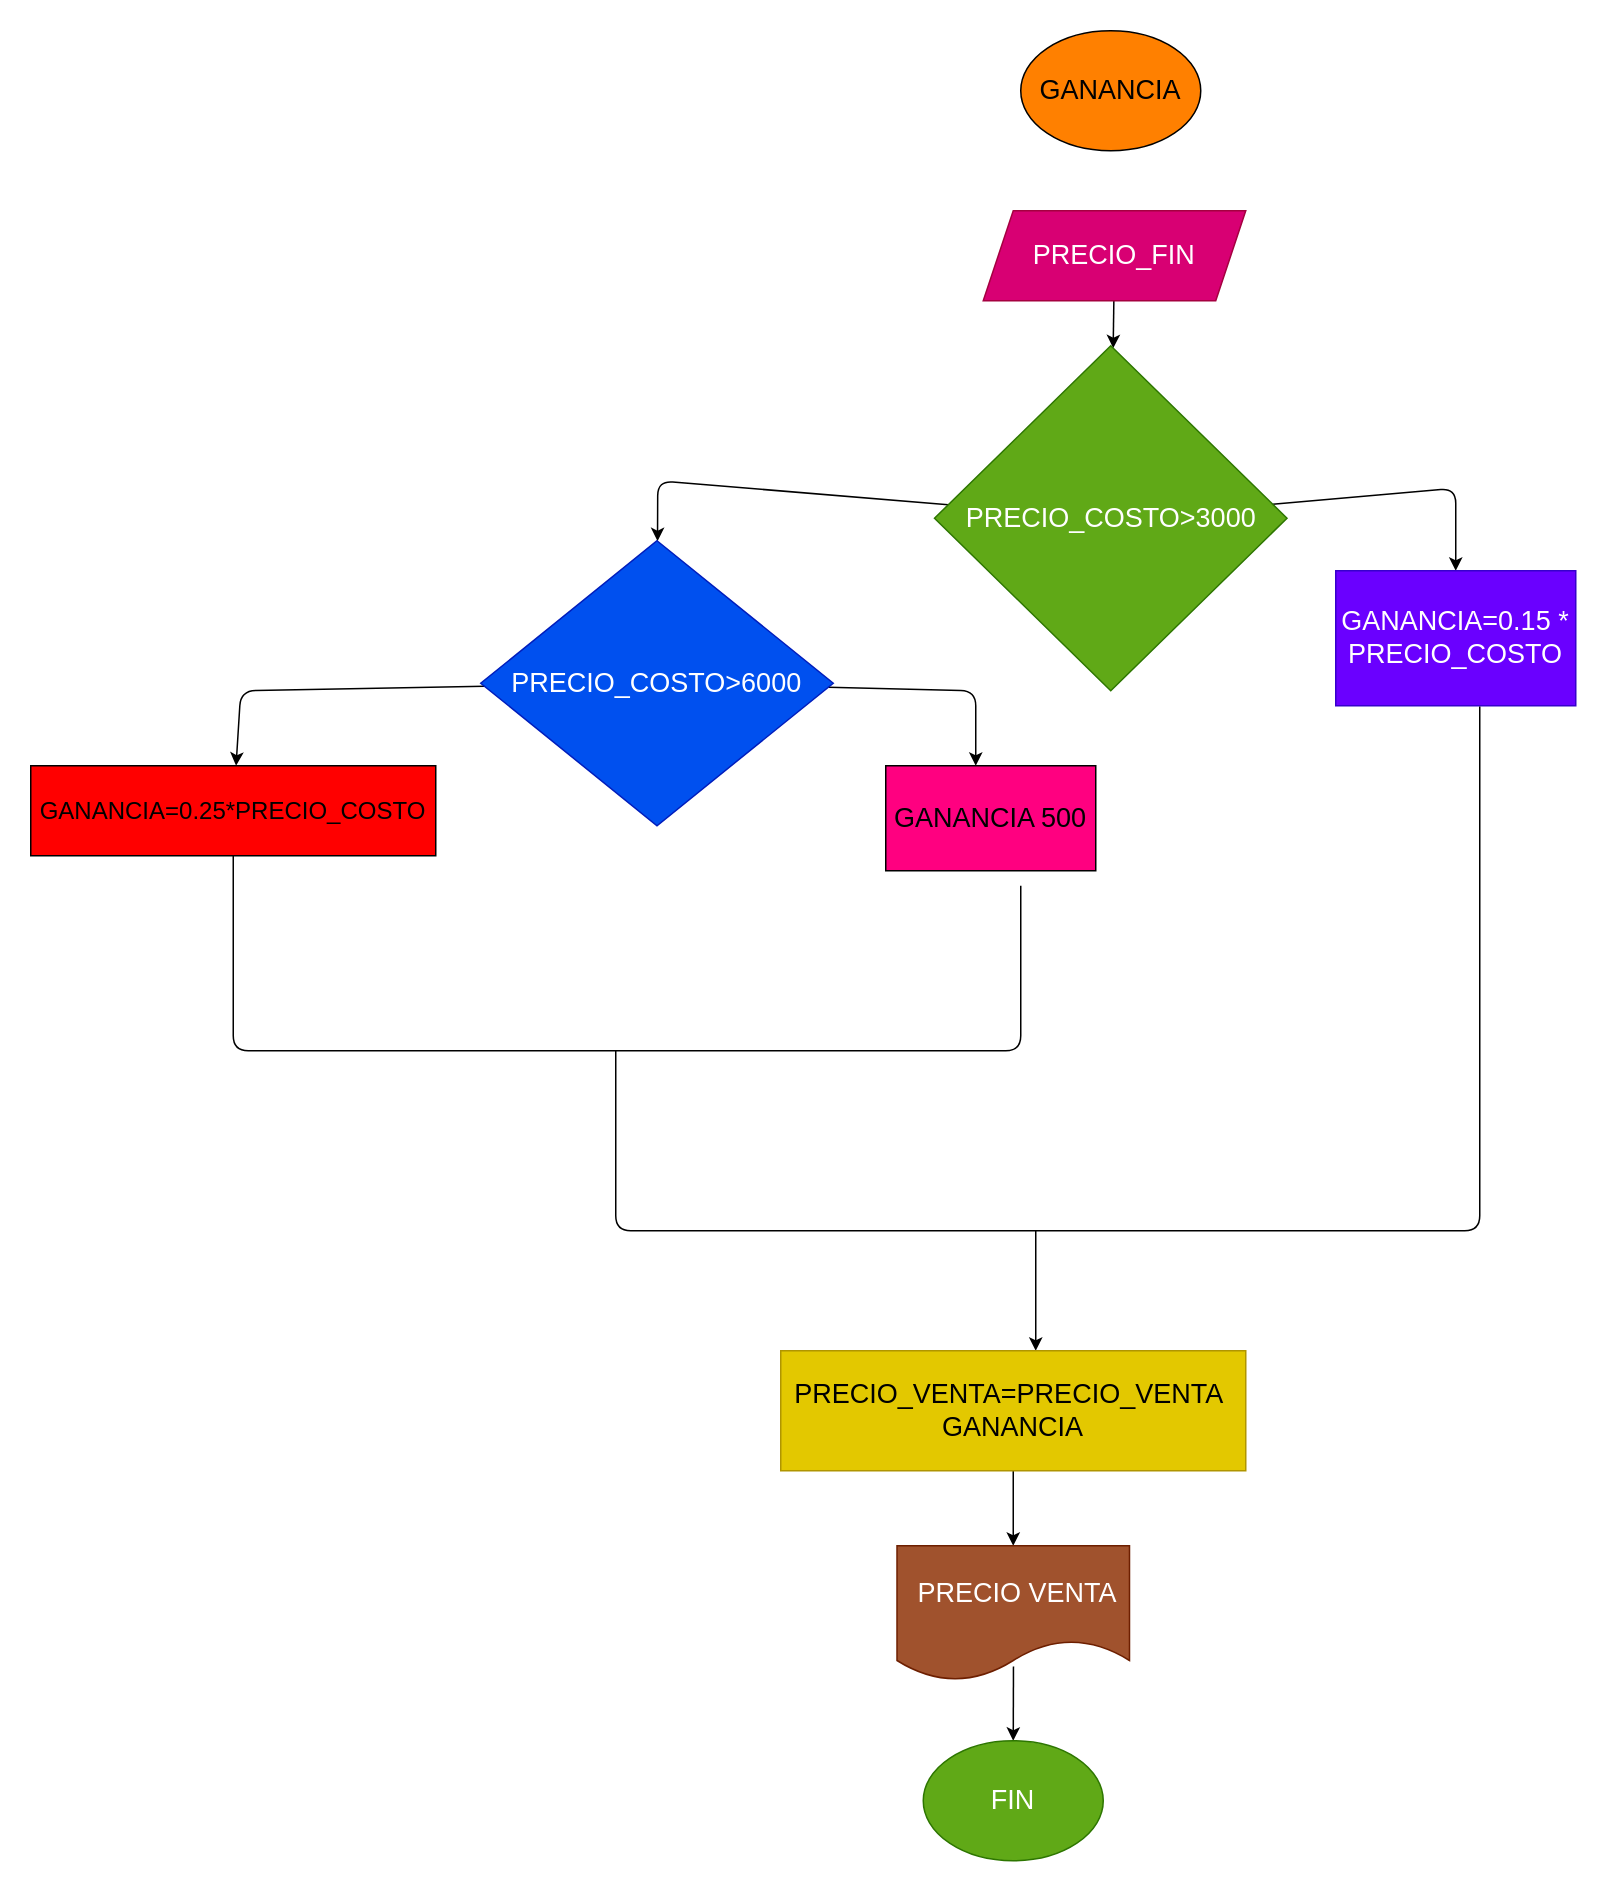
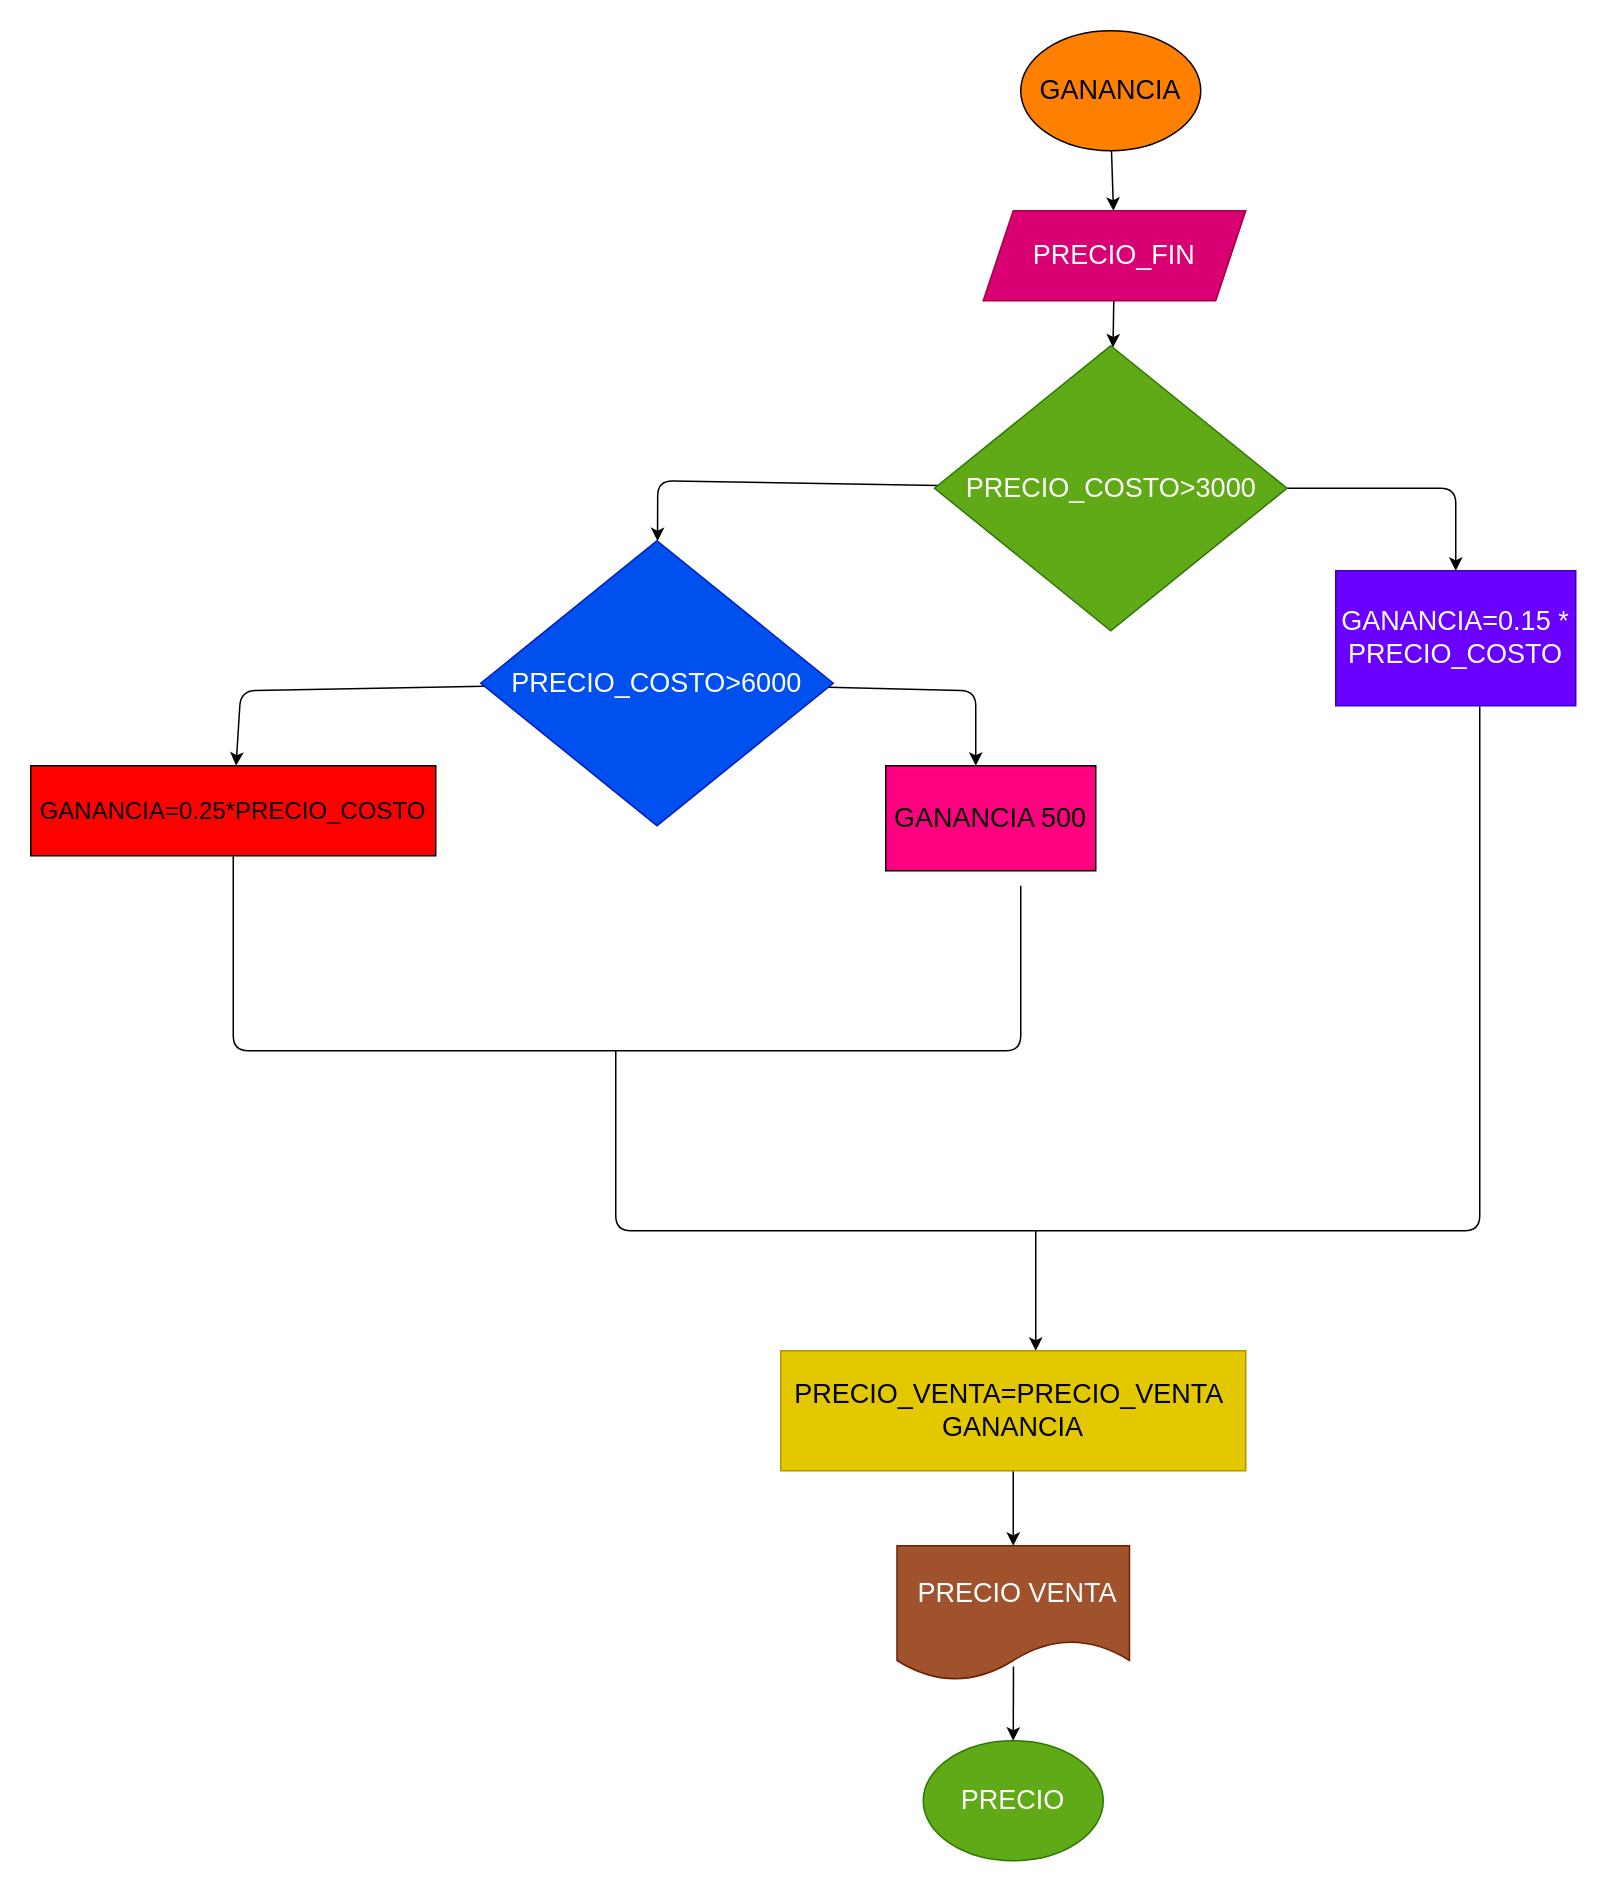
edge "GANANCIA" -> "PRECIO_FIN": added
node "PRECIO_COSTO>3000": size 353x345 -> 353x285
node "FIN": label "FIN" -> "PRECIO"
